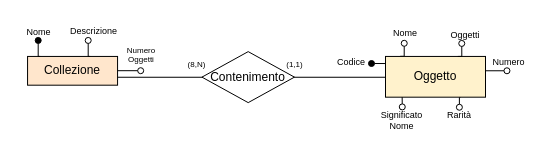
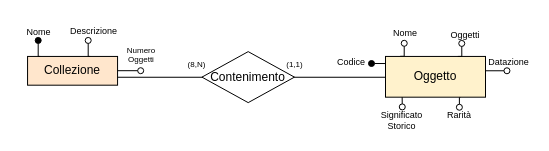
node "Numero": label "Numero" -> "Datazione"
node "Significato Nome": label "Significato Nome" -> "Significato Storico"
